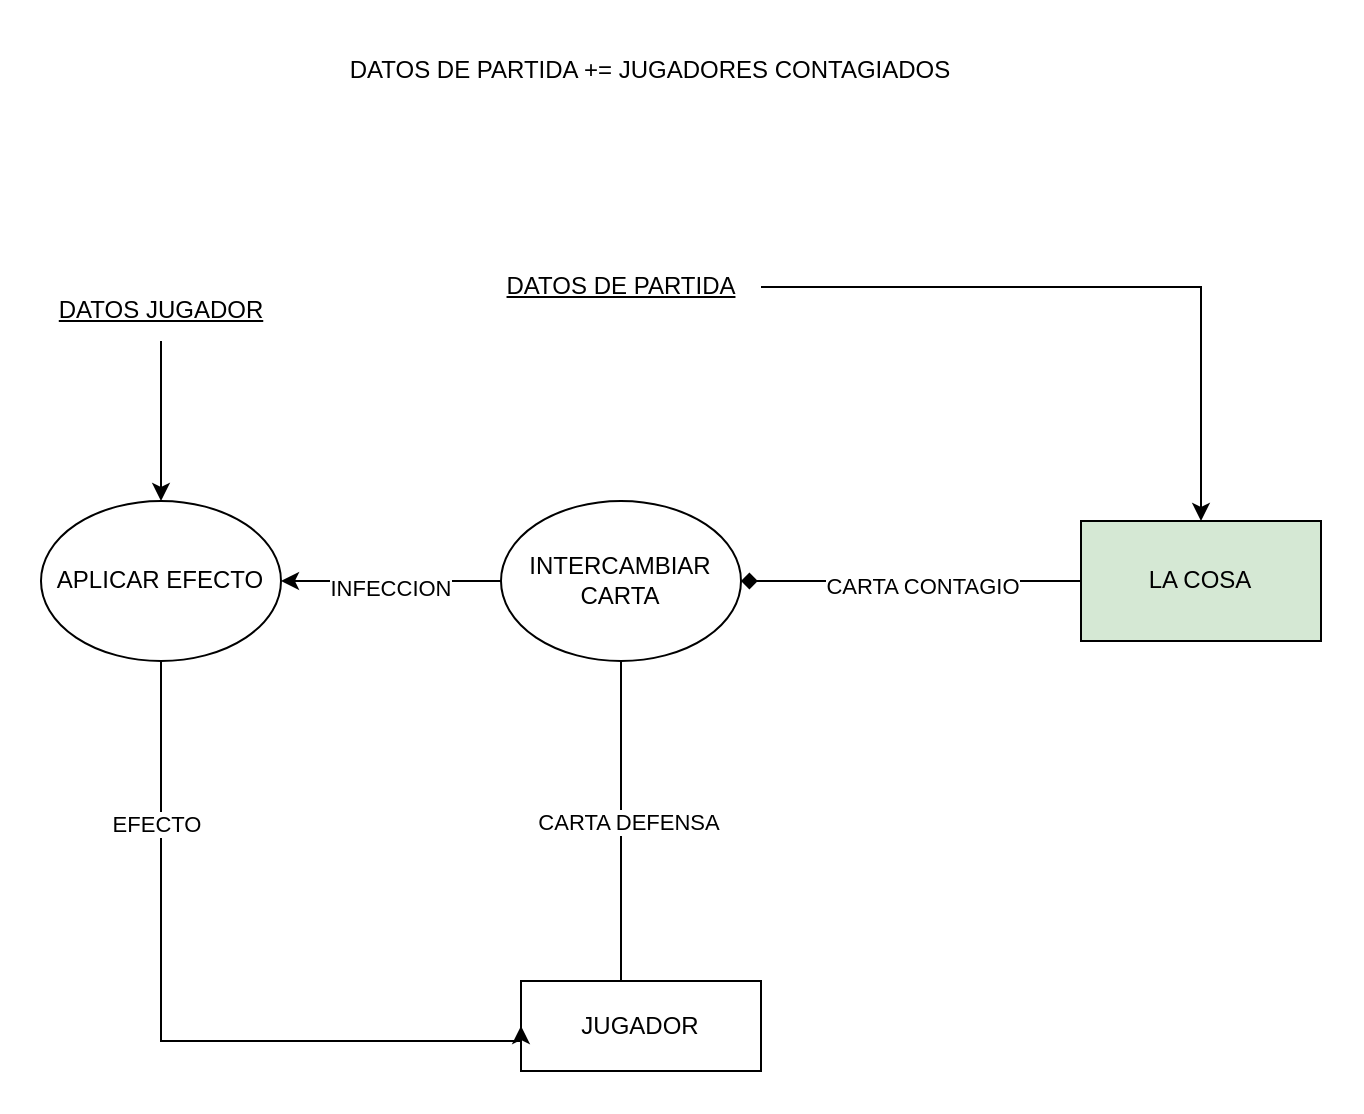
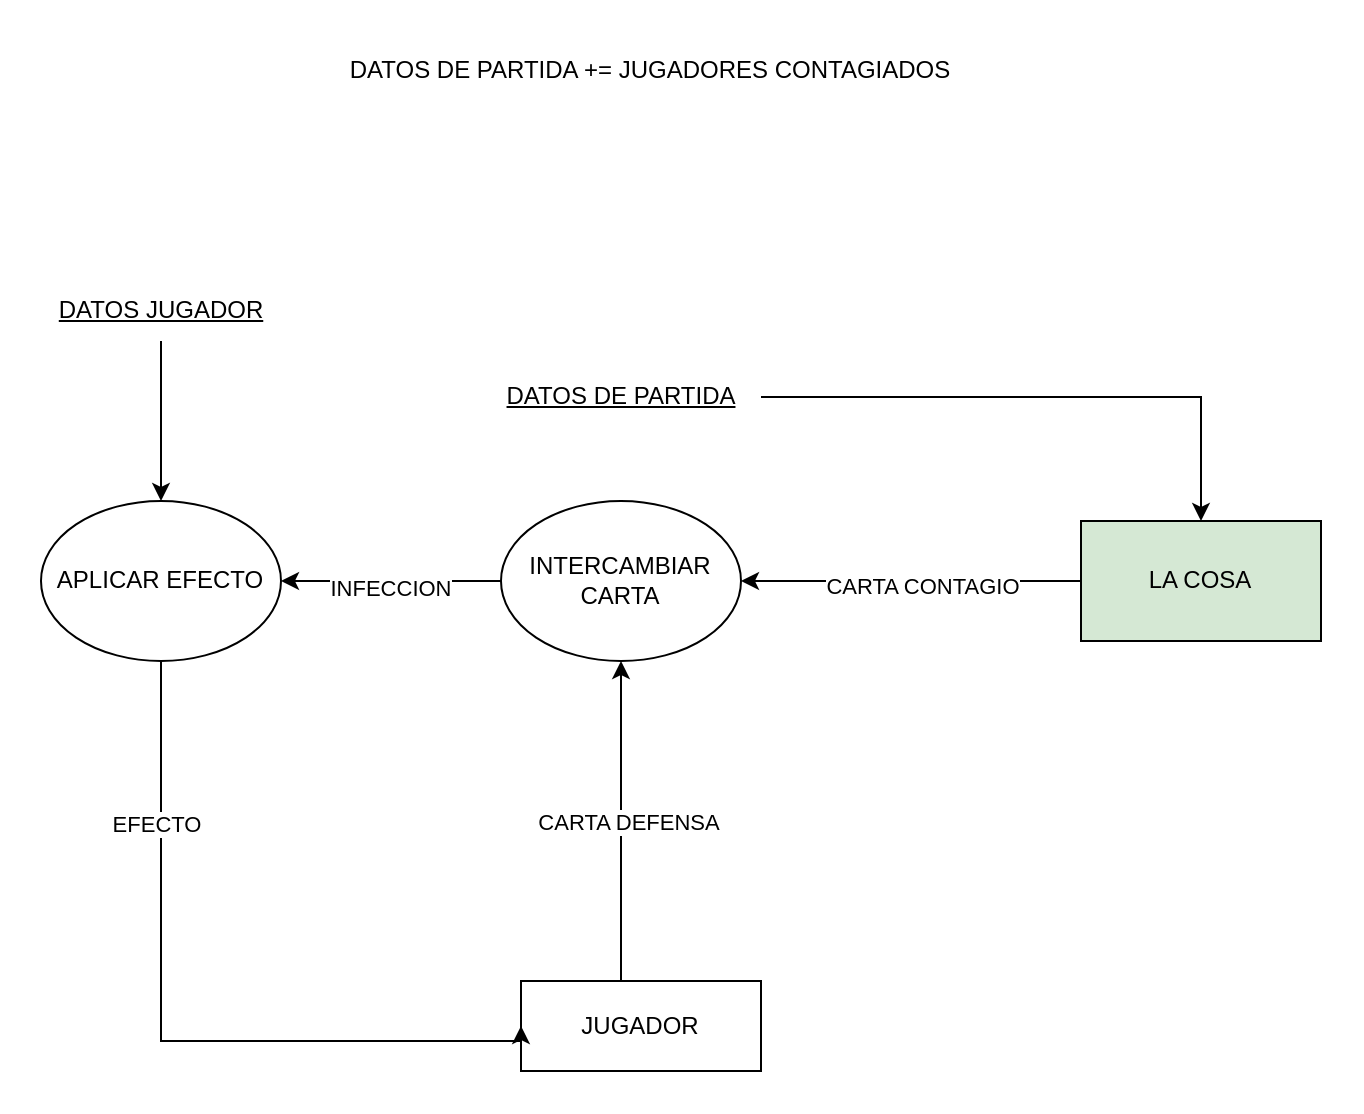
node "DATOS DE PARTIDA": moved (621, 287) -> (621, 397)
edge "LA COSA" -> "INTERCAMBIAR CARTA": arrowhead diamond -> classic
edge "INTERCAMBIAR CARTA" -- "JUGADOR": arrowhead none -> classic
